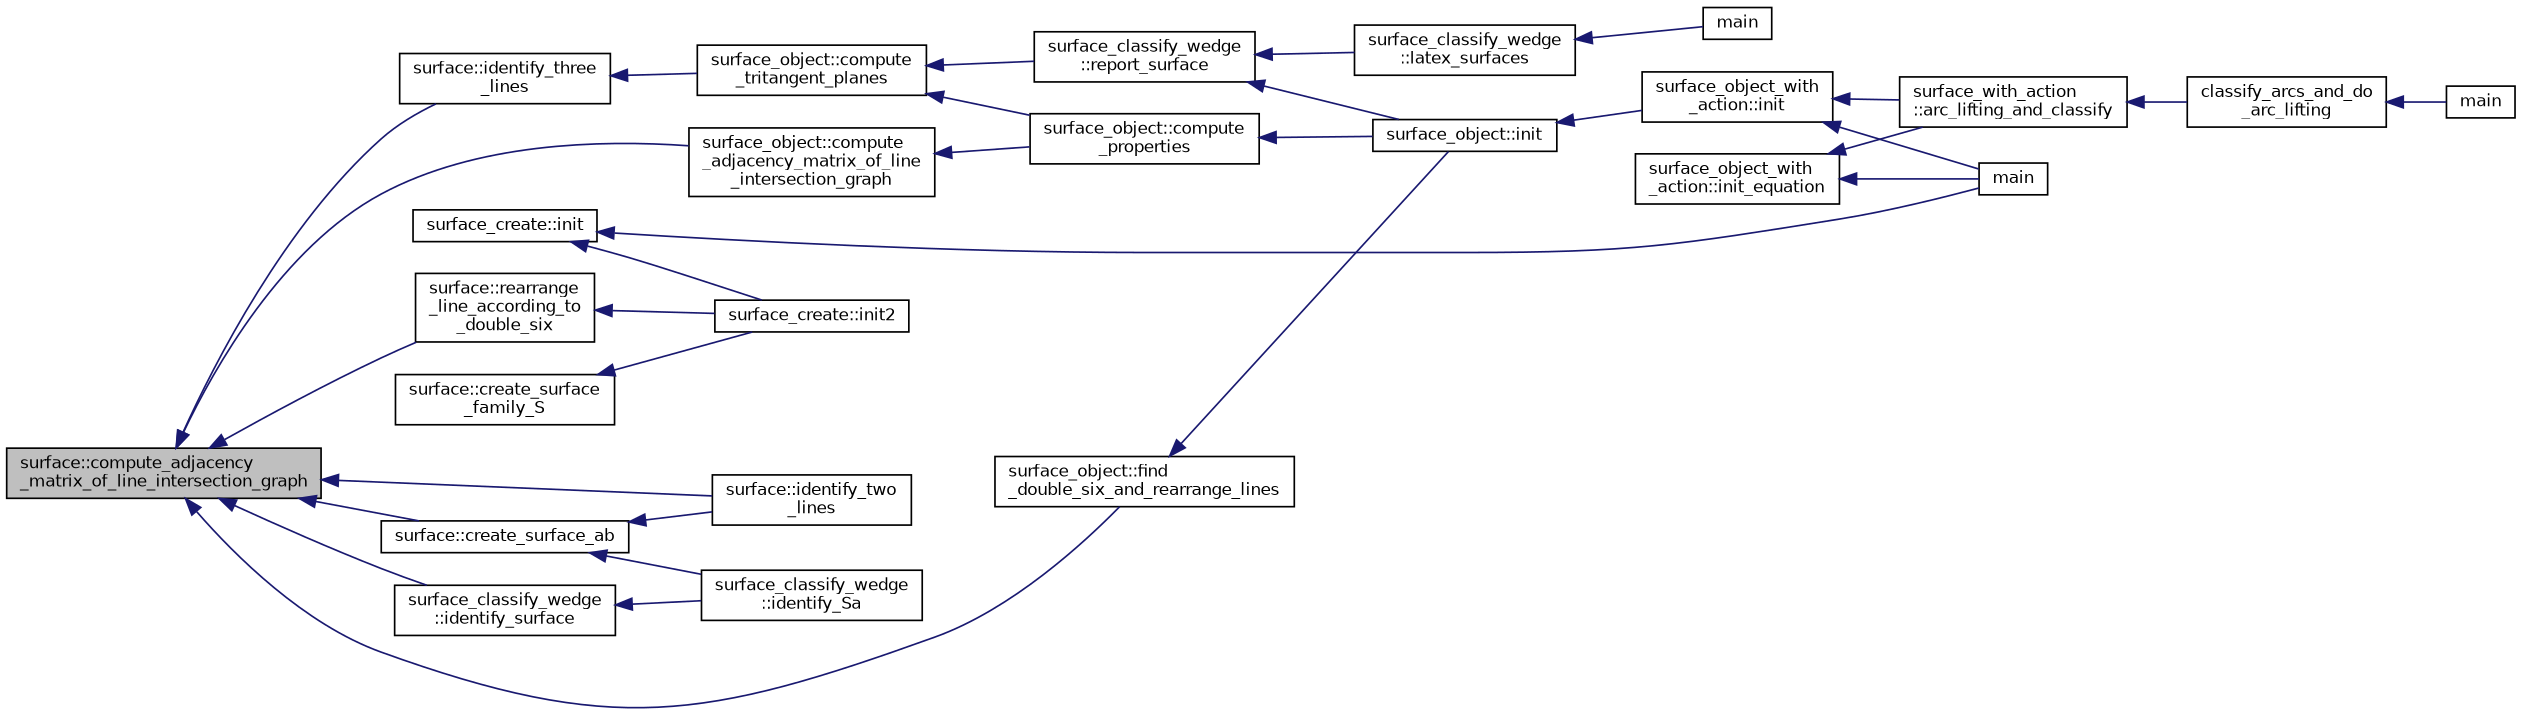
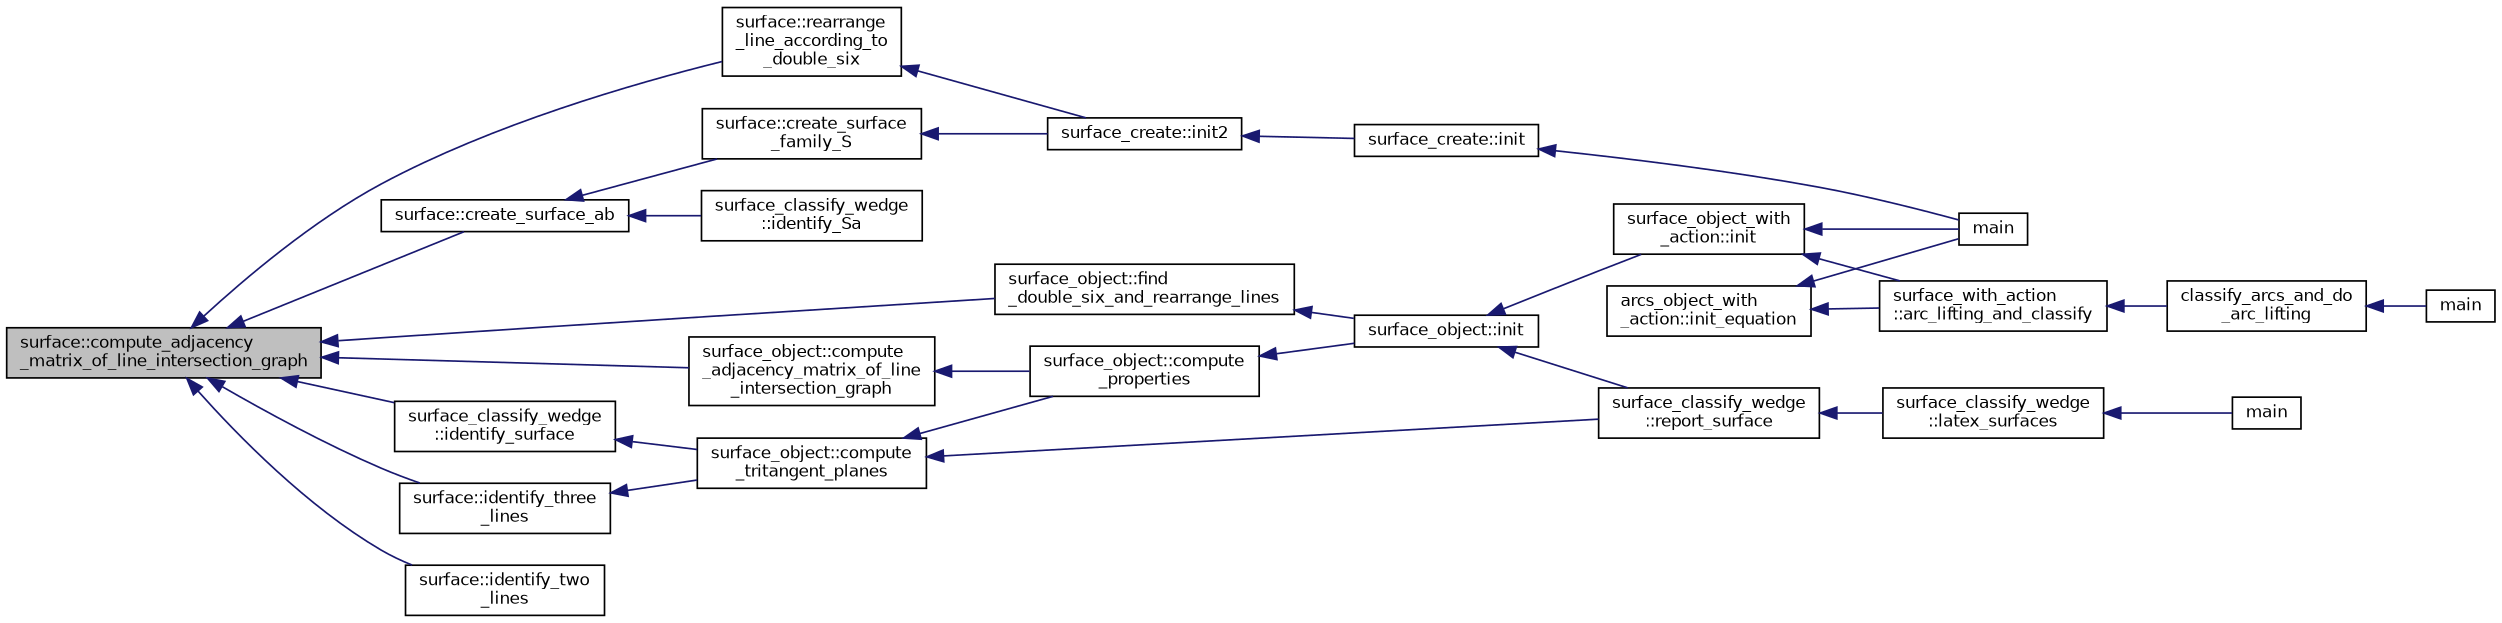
edge "surface_object::init" -> "surface_classify_wedge ::report_surface": reversed
node "surface_object_with _action::init_equation": label "surface_object_with _action::init_equation" -> "arcs_object_with _action::init_equation"
edge "surface_create::init2" -> "surface_create::init": reversed
edge "surface::identify_two _lines" -> "surface::create_surface_ab": now "surface::create_surface _family_S" -> "surface::create_surface_ab"
edge "surface_classify_wedge ::identify_Sa" -> "surface_classify_wedge ::identify_surface": now "surface_object::compute _tritangent_planes" -> "surface_classify_wedge ::identify_surface"
